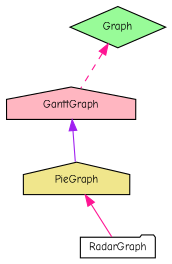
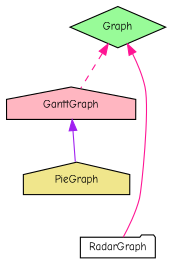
edge "RadarGraph" -> "PieGraph": now "RadarGraph" -> "Graph"
